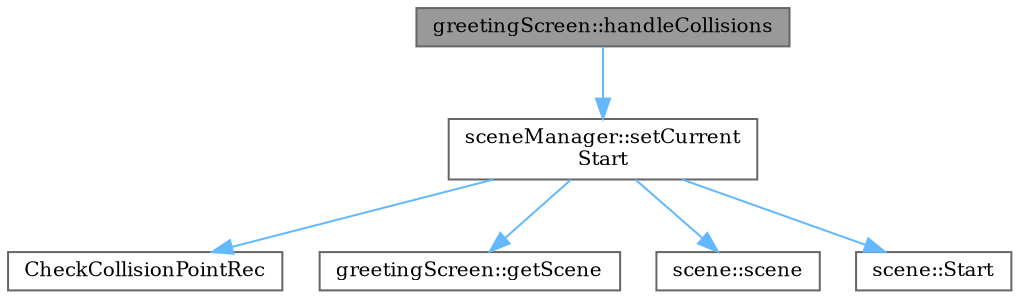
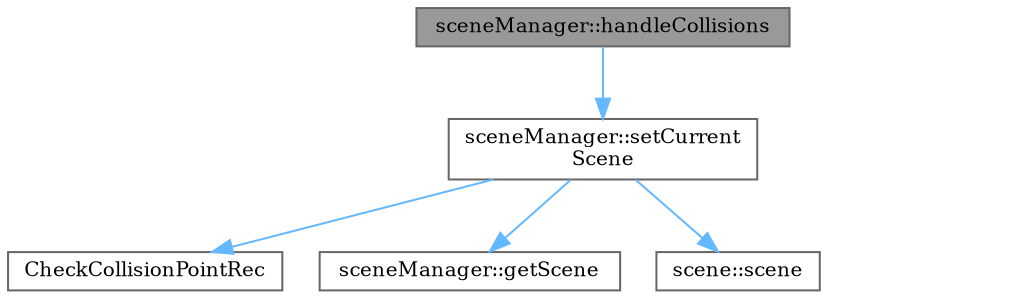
node "greetingScreen::handleCollisions": label "greetingScreen::handleCollisions" -> "sceneManager::handleCollisions"
node "sceneManager::setCurrent Start": label "sceneManager::setCurrent Start" -> "sceneManager::setCurrent Scene"
node "greetingScreen::getScene": label "greetingScreen::getScene" -> "sceneManager::getScene"
node "scene::Start": removed
